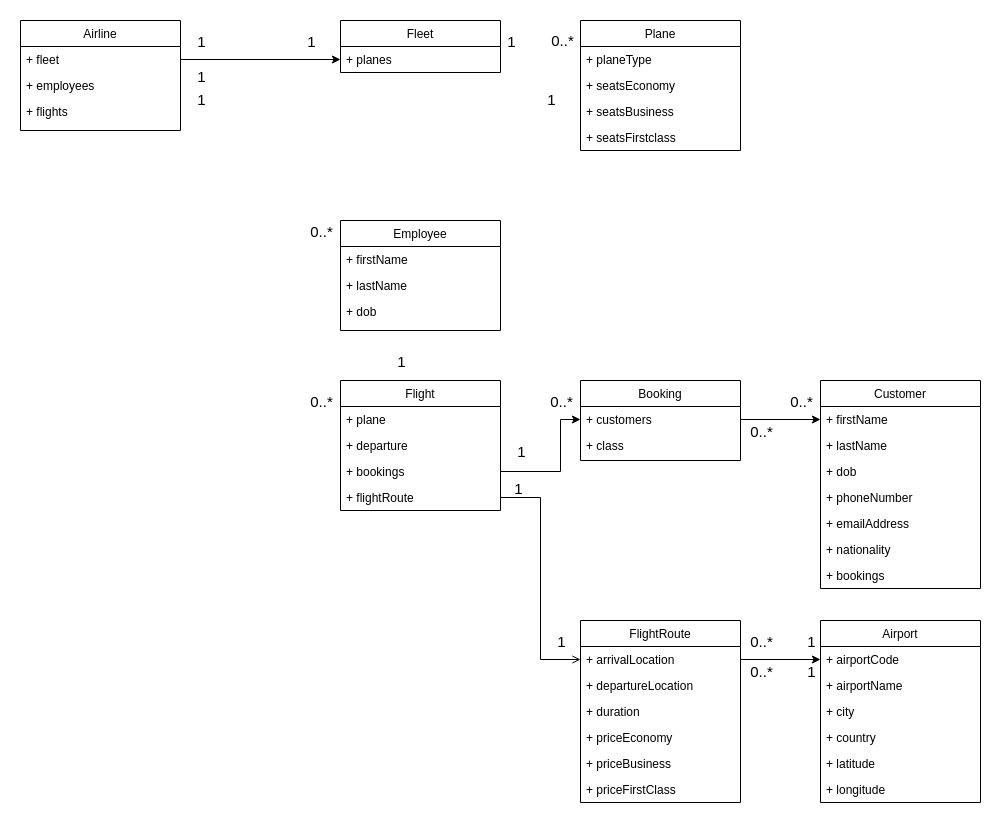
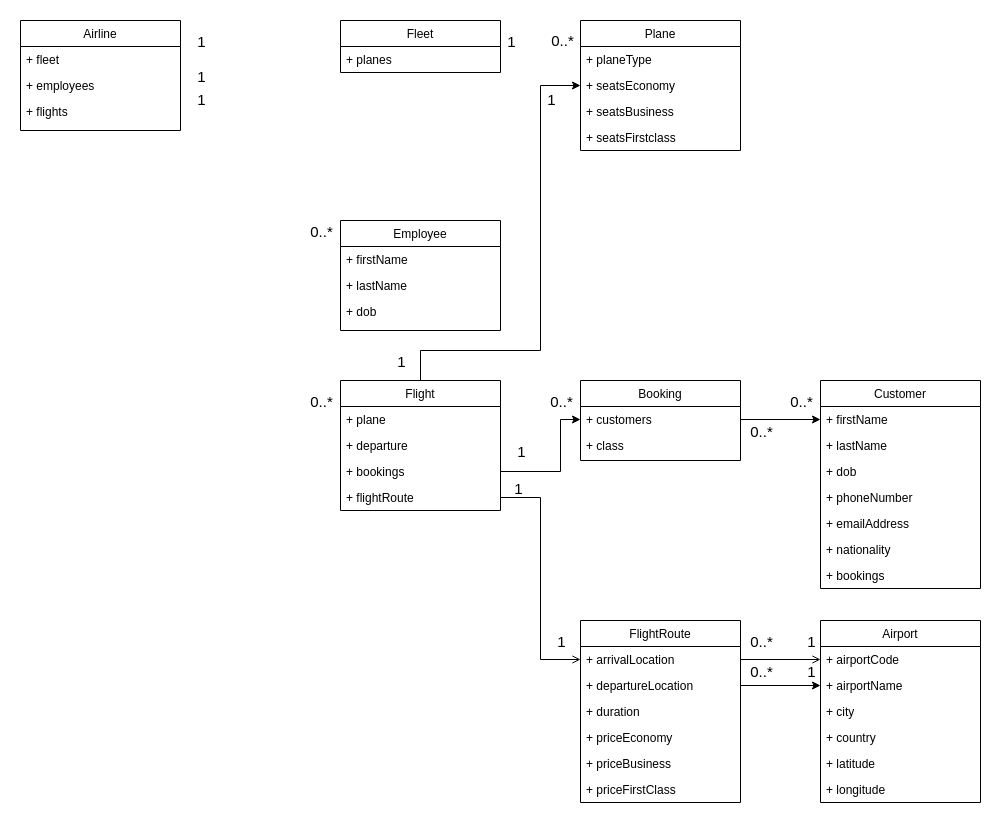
edge "+ fleet" -> "+ planes": removed, label "1"
edge "Flight" -> "+ seatsEconomy": added
edge "+ arrivalLocation" -> "+ airportCode": arrowhead classic -> open
edge "+ departureLocation" -> "+ airportName": added
